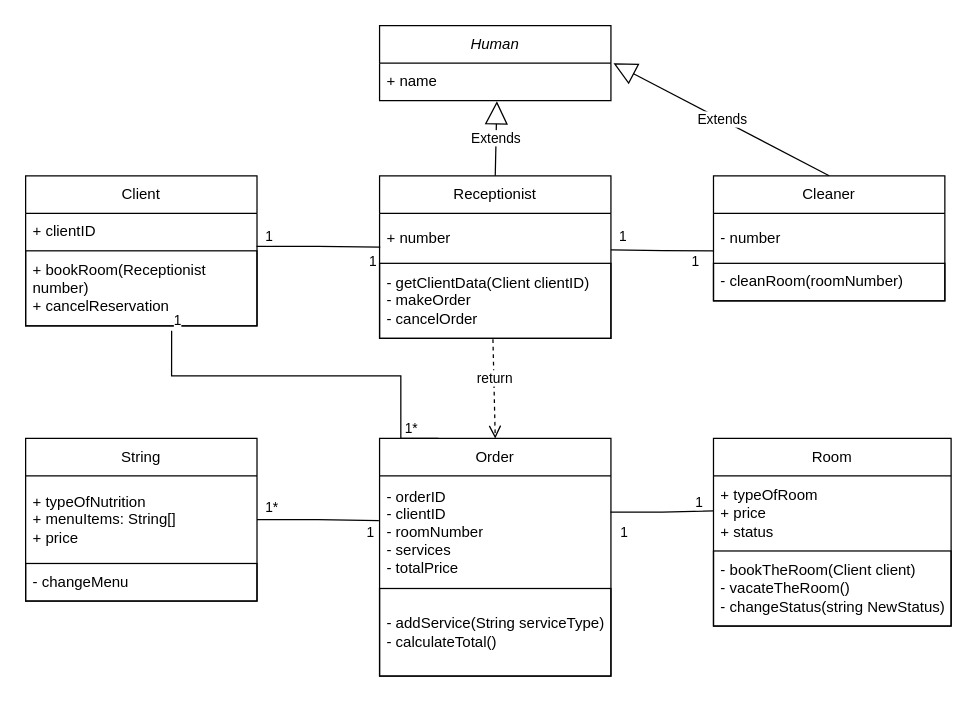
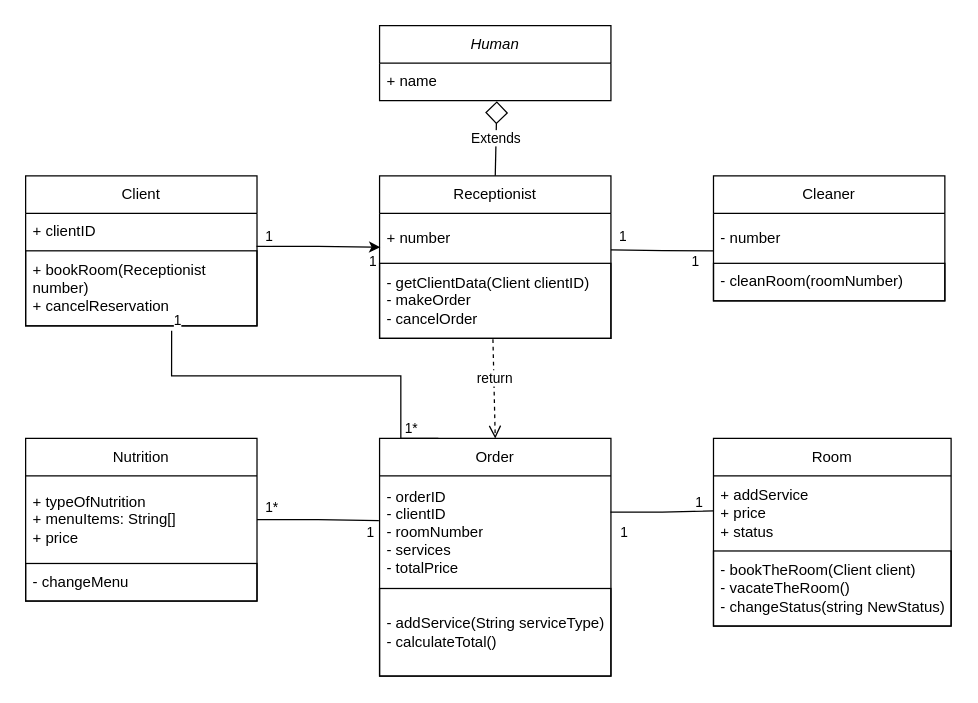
edge "Receptionist" -> "+ name": arrowhead block -> diamond
edge "Cleaner" -> "+ name": removed, label "Extends"
edge "+ clientID" -- "+ number": arrowhead none -> classic
node "String": label "String" -> "Nutrition"
node "+ typeOfRoom + price + status": label "+ typeOfRoom + price + status" -> "+ addService + price + status"
